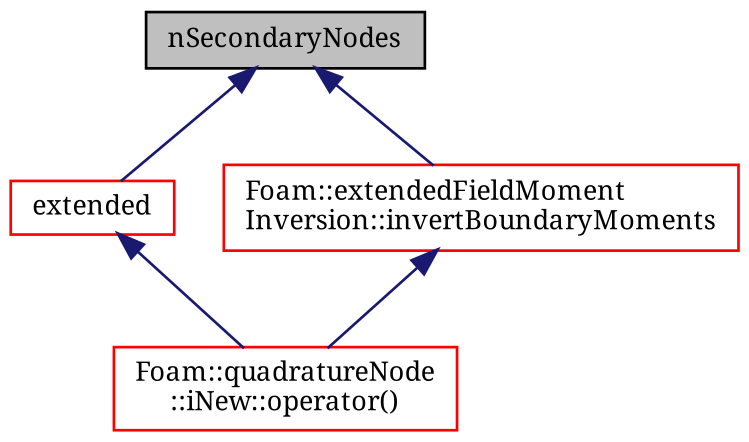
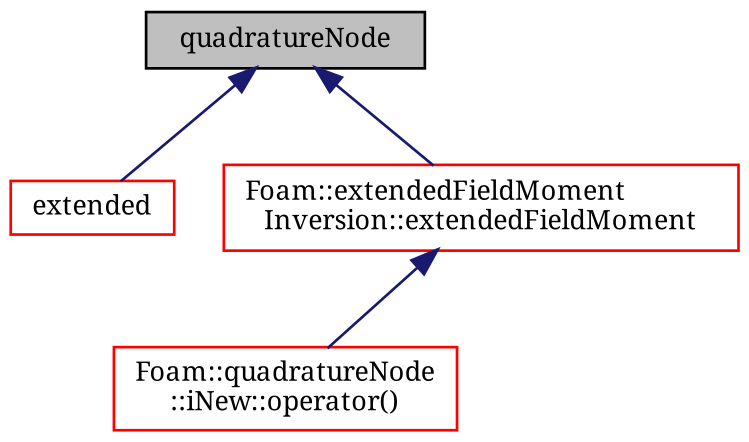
node "nSecondaryNodes": label "nSecondaryNodes" -> "quadratureNode"
node "Foam::extendedFieldMoment Inversion::invertBoundaryMoments": label "Foam::extendedFieldMoment Inversion::invertBoundaryMoments" -> "Foam::extendedFieldMoment Inversion::extendedFieldMoment"
edge "Foam::quadratureNode ::iNew::operator()" -> "extended": removed
